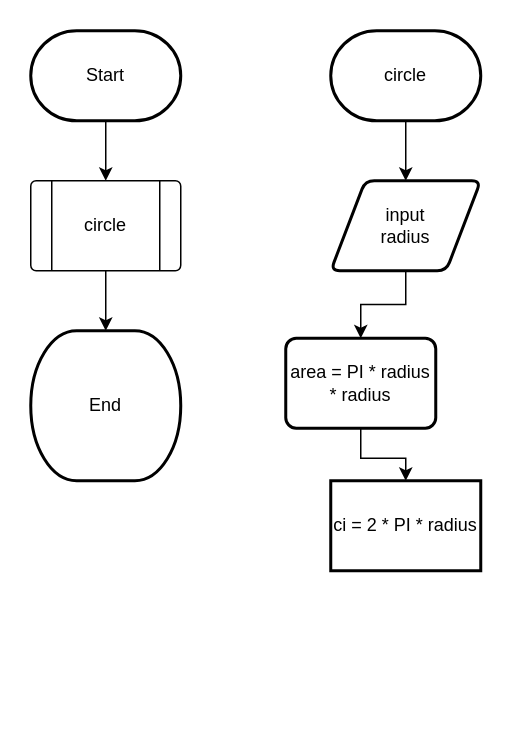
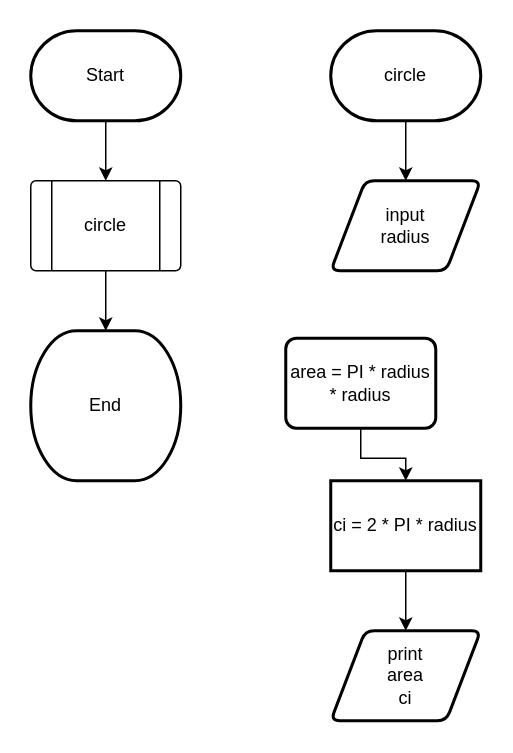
edge "input radius" -> "area = PI * radius * radius": removed
edge "ci = 2 * PI * radius" -> "print area ci": added
node "print area ci": added
